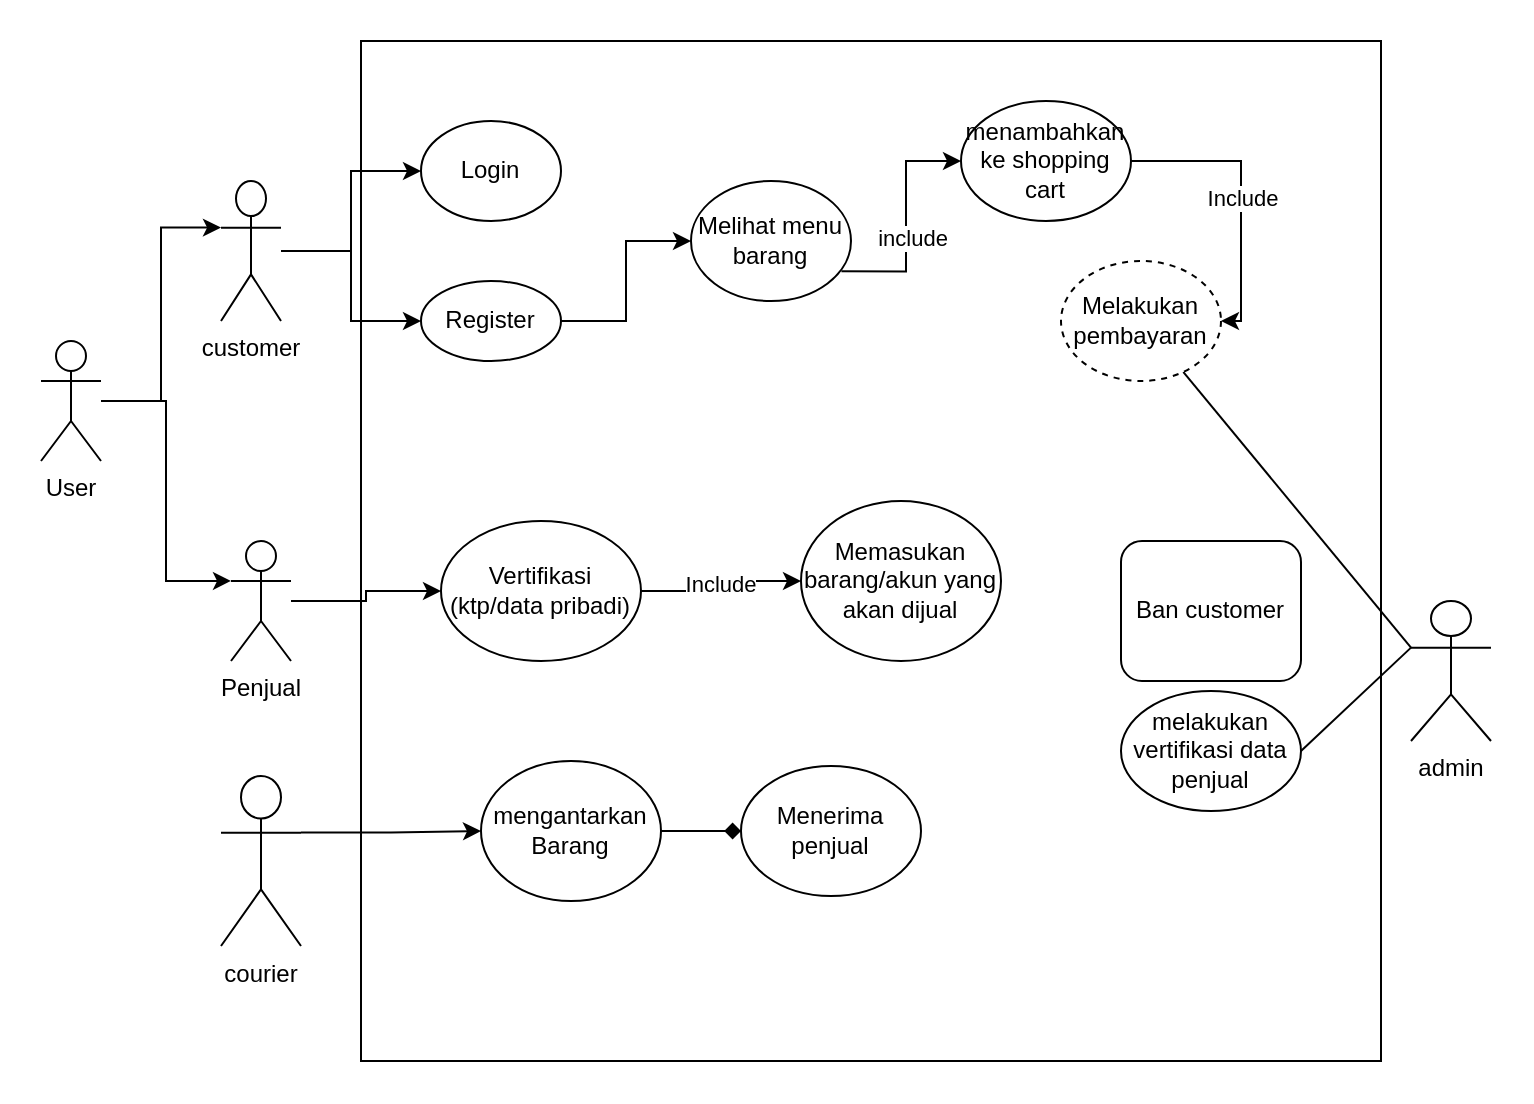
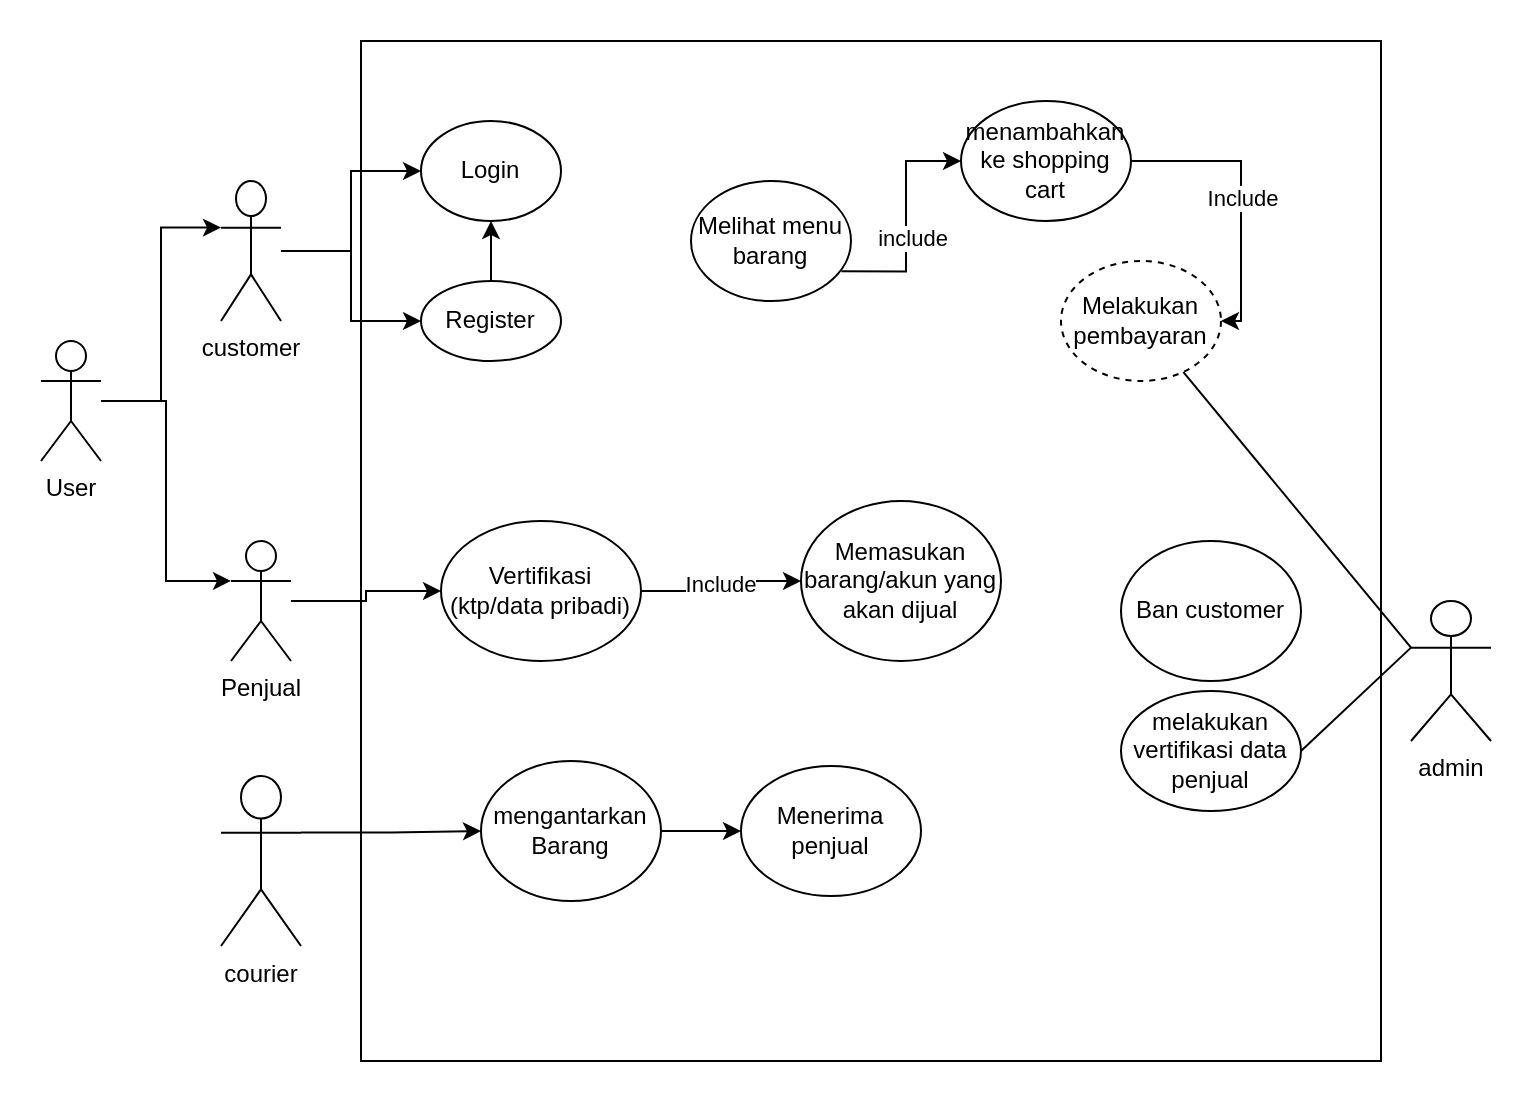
edge "Register" -> "Melihat menu barang": now "Register" -> "Login"
node "Ban customer": shape rounded rectangle -> ellipse
edge "mengantarkan Barang" -> "Menerima penjual": arrowhead diamond -> classic
